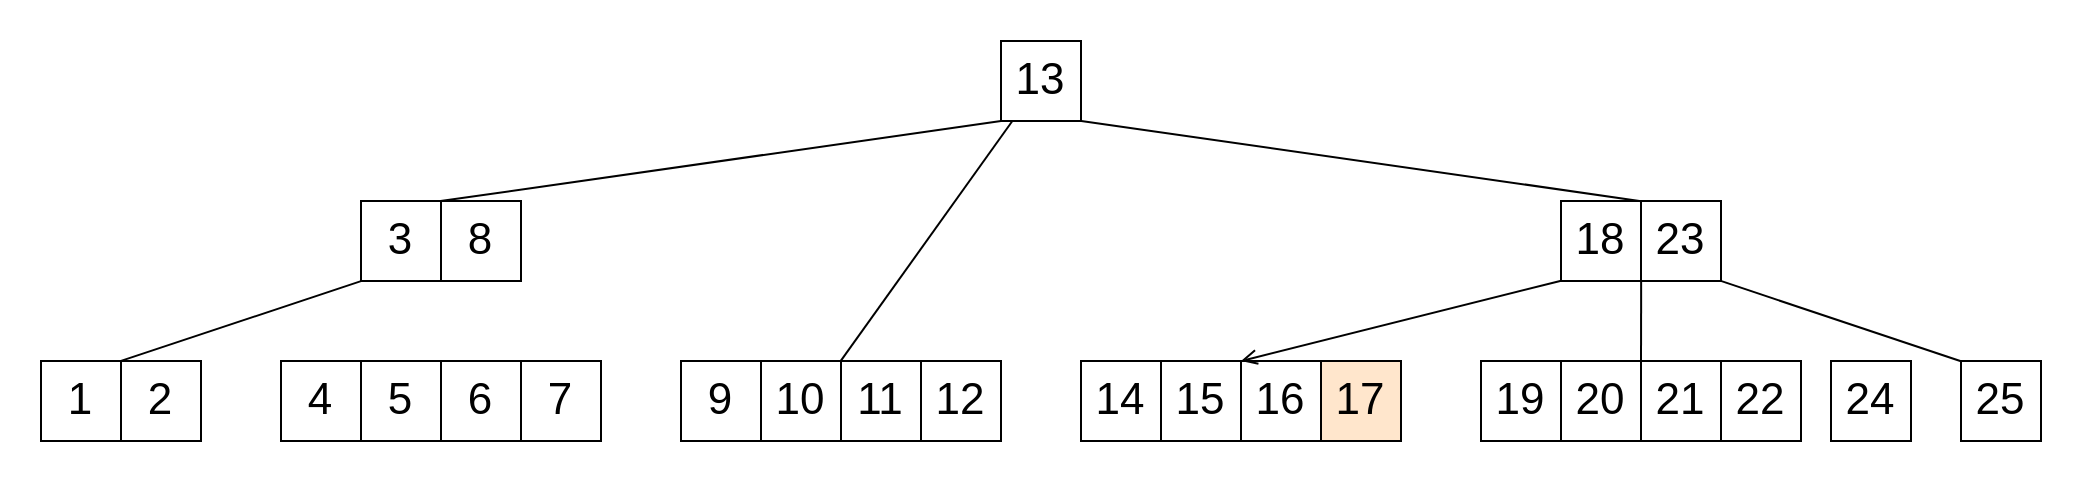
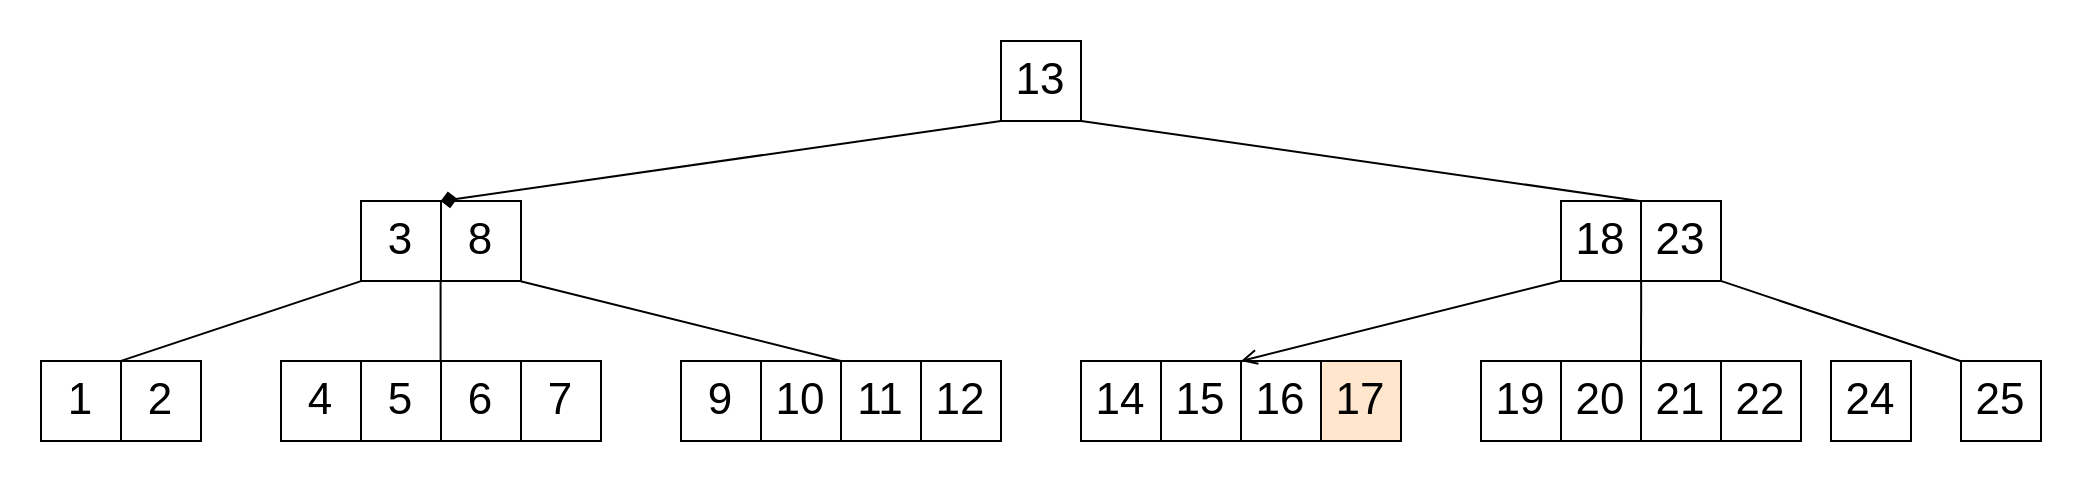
edge "13" -- "3": arrowhead none -> diamond
edge "13" -- "11": now "8" -- "11"
edge "8" -- "5": added
